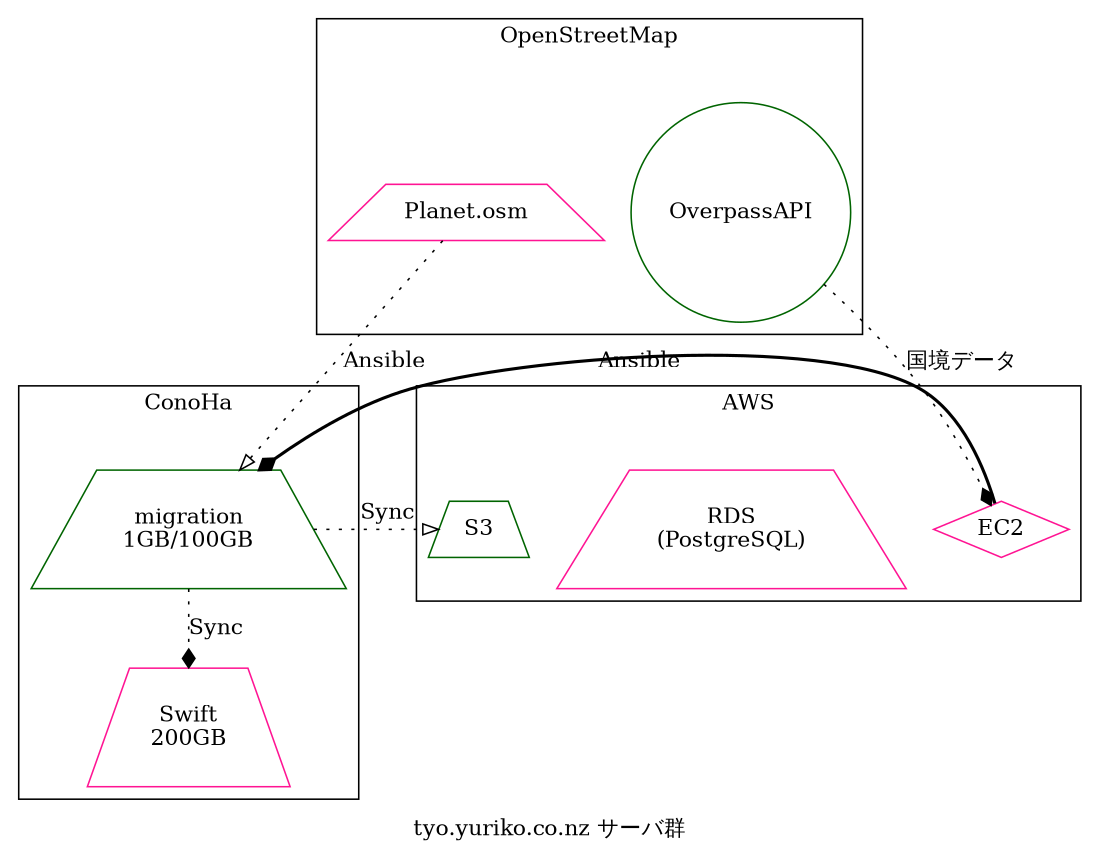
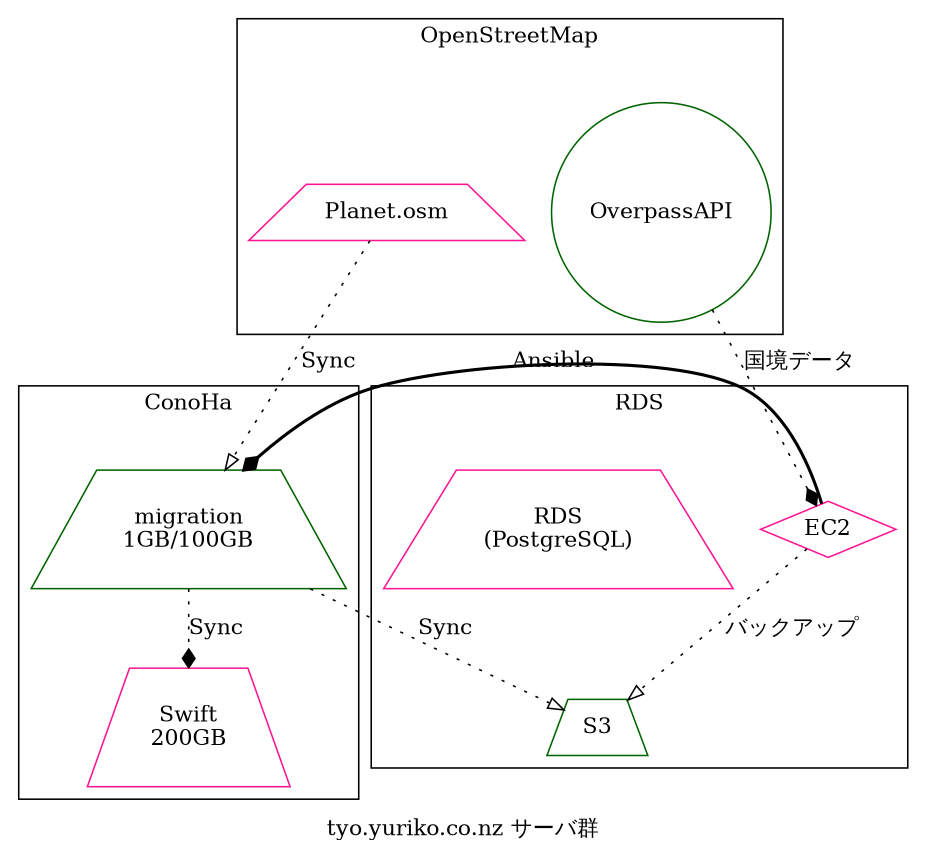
edge "Planet.osm" -> "migration 1GB/100GB": label "Ansible" -> "Sync"
cluster "AWS": label "AWS" -> "RDS"
edge "EC2" -> "S3": added, label "バックアップ"
